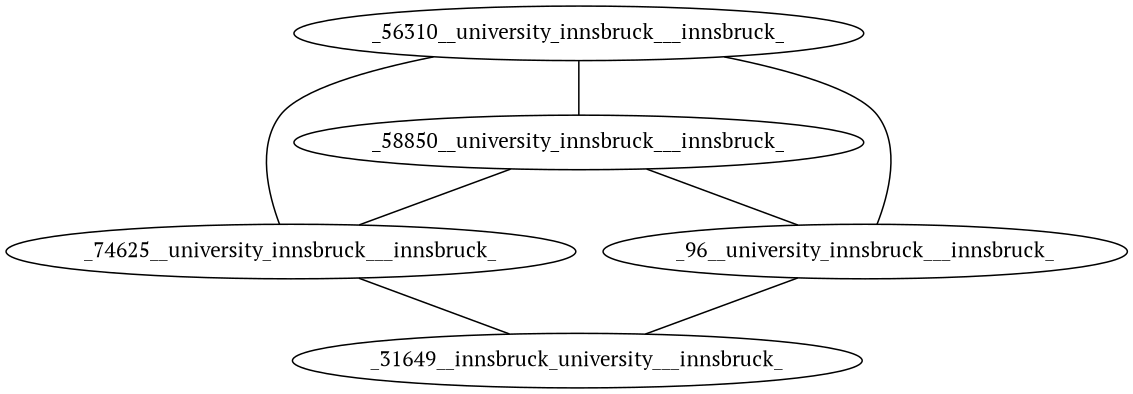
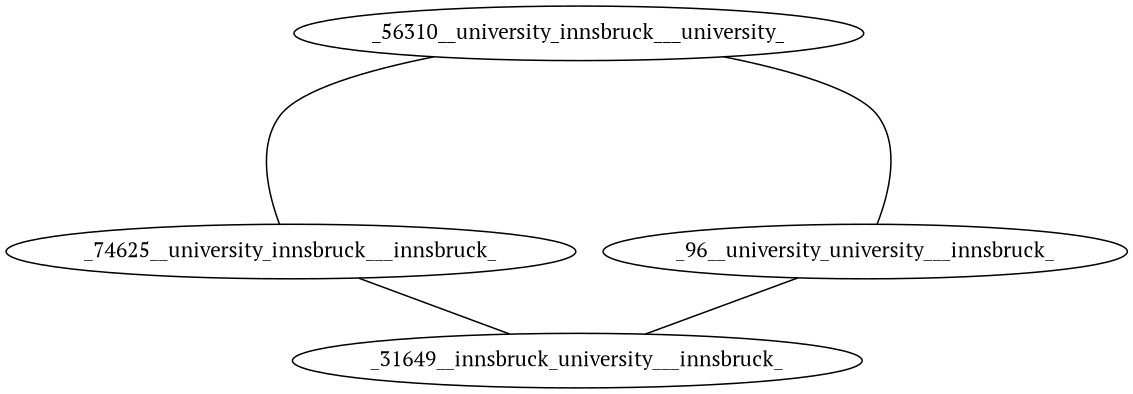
node "_56310__university_innsbruck___innsbruck_": label "_56310__university_innsbruck___innsbruck_" -> "_56310__university_innsbruck___university_"
node "_58850__university_innsbruck___innsbruck_": removed
node "_96__university_innsbruck___innsbruck_": label "_96__university_innsbruck___innsbruck_" -> "_96__university_university___innsbruck_"
